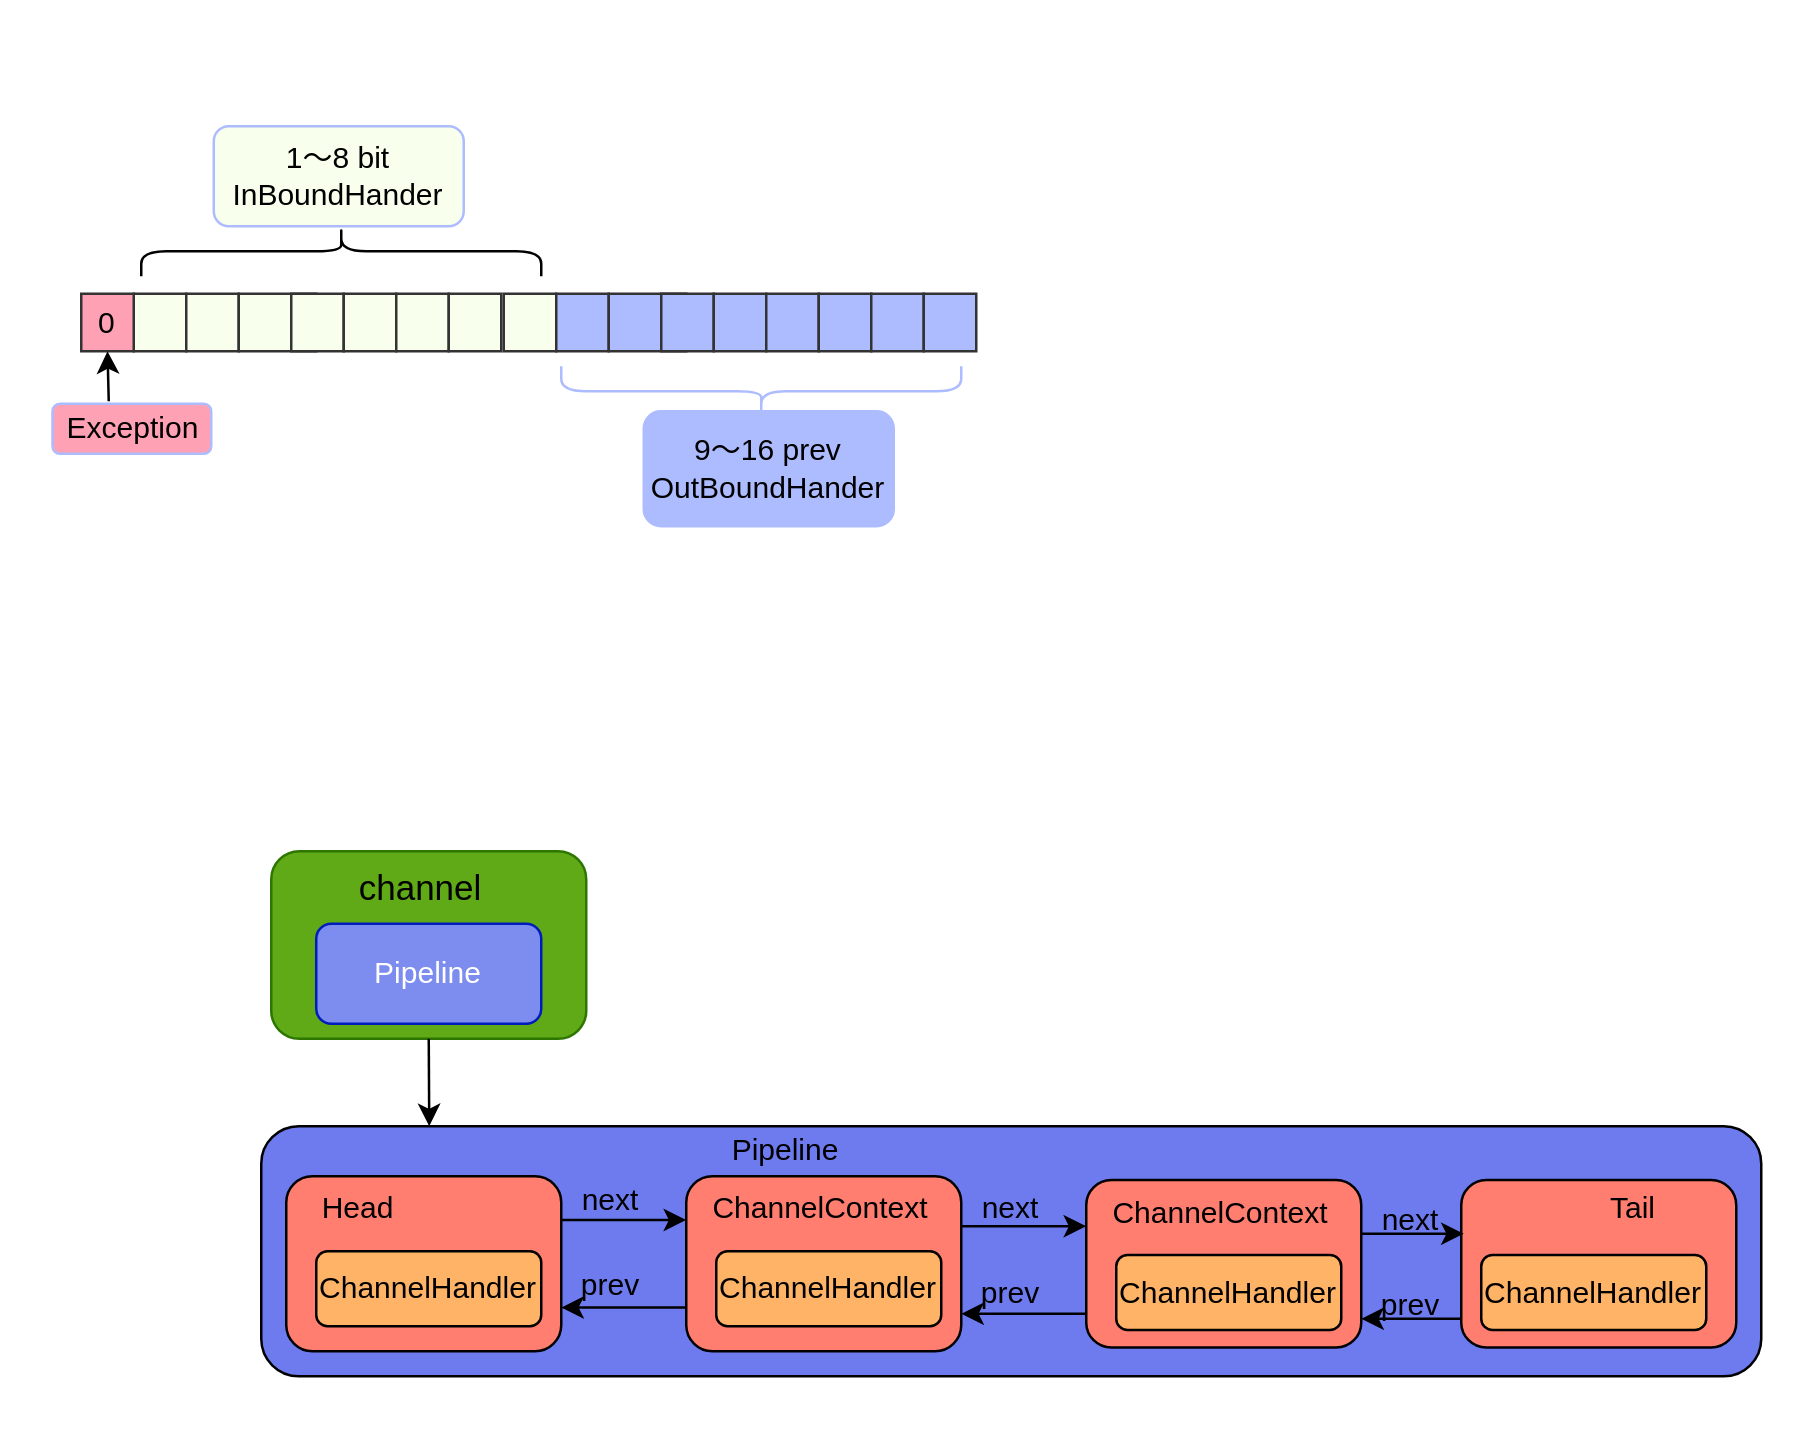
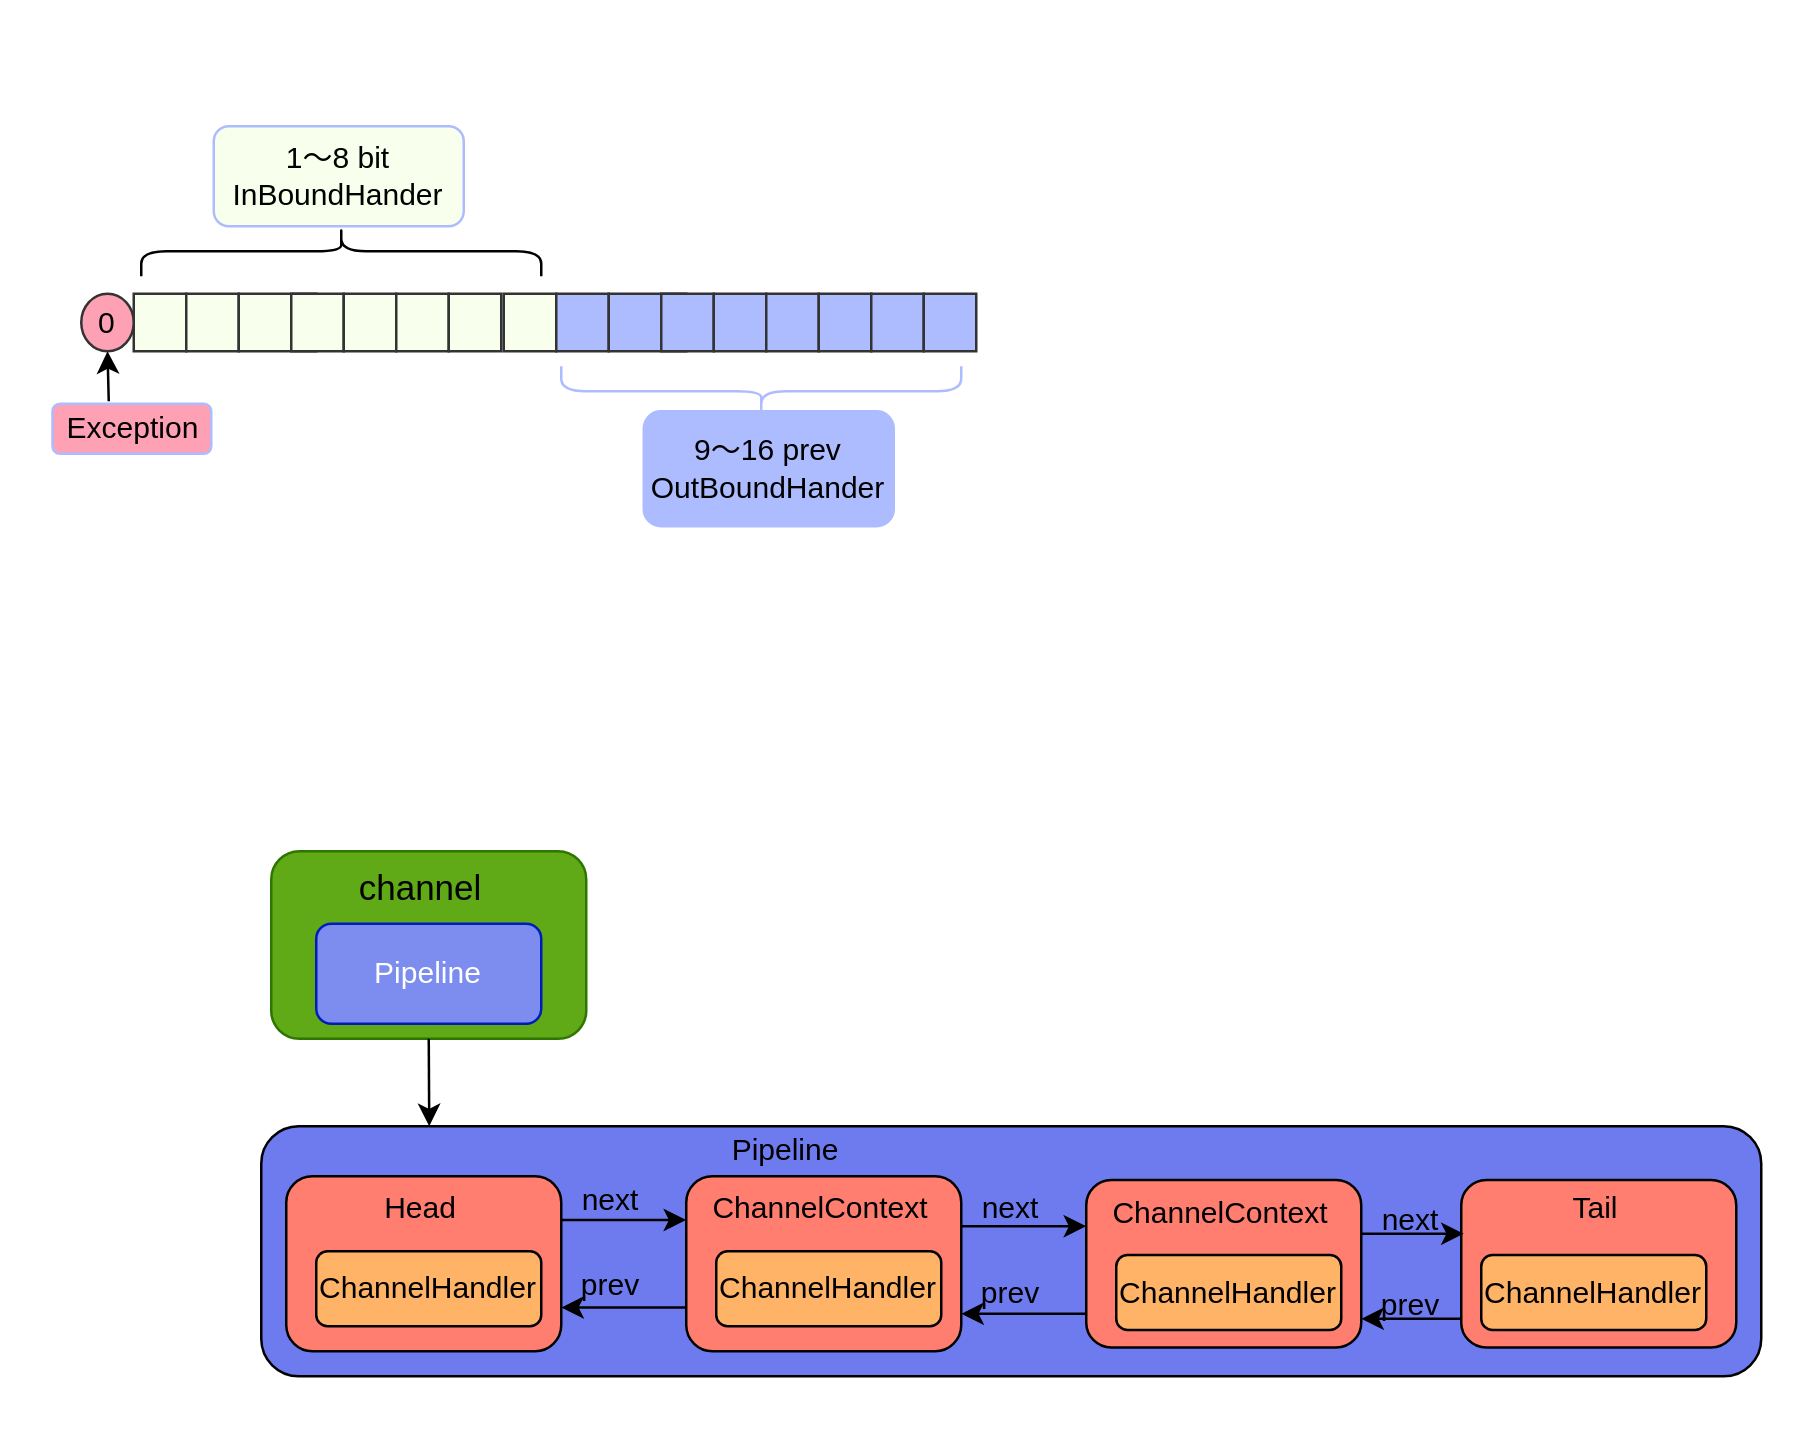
node "0": shape rectangle -> ellipse
node "Head": moved (359, 1209) -> (421, 1209)
node "Tail": moved (1634, 1209) -> (1596, 1209)
